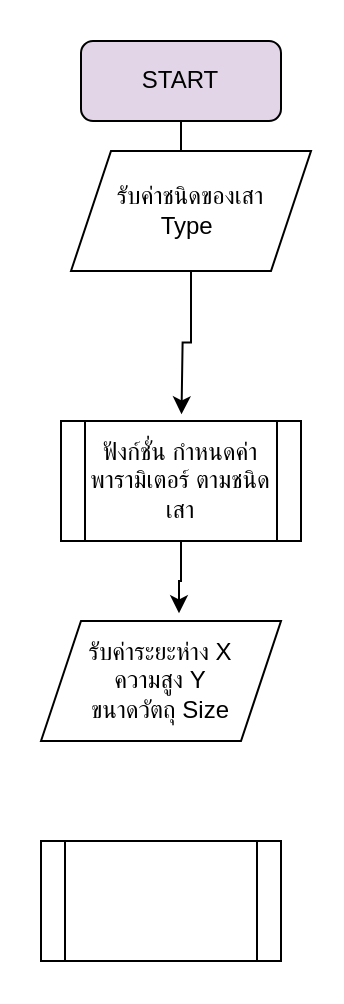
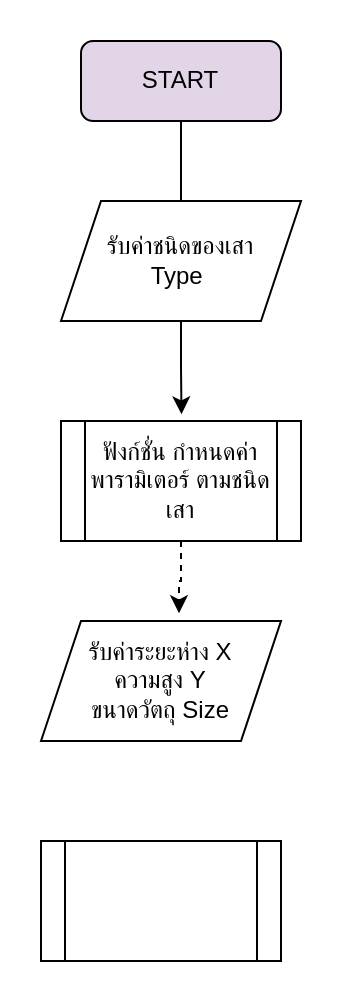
node "รับค่าชนิดของเสา Type": moved (191, 211) -> (181, 261)
edge "ฟังก์ชั่น กำหนดค่า พารามิเตอร์ ตามชนิดเสา" -> "รับค่าระยะห่าง X ความสูง Y ขนาดวัตถุ Size": style solid -> dashed
